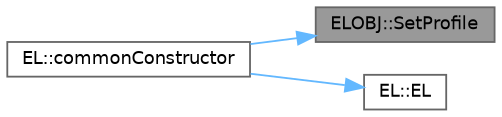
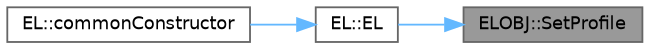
edge "EL::commonConstructor" -> "ELOBJ::SetProfile": now "EL::EL" -> "ELOBJ::SetProfile"
